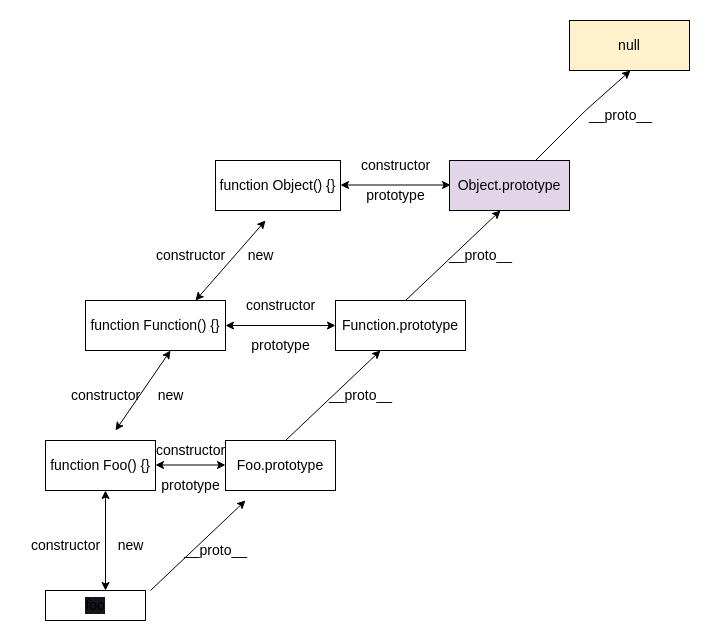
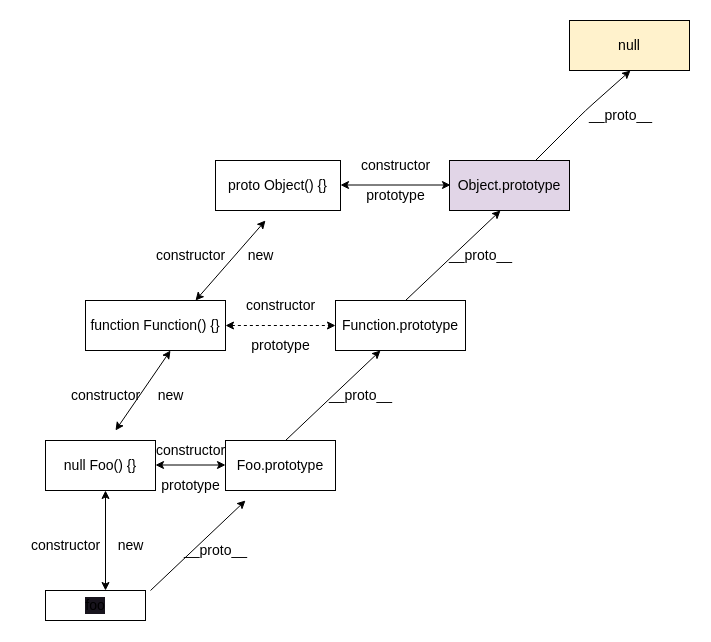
node "function Object() {}": label "function Object() {}" -> "proto Object() {}"
edge "function Function() {}" -- "Function.prototype": style solid -> dashed
node "function Foo() {}": label "function Foo() {}" -> "null Foo() {}"
